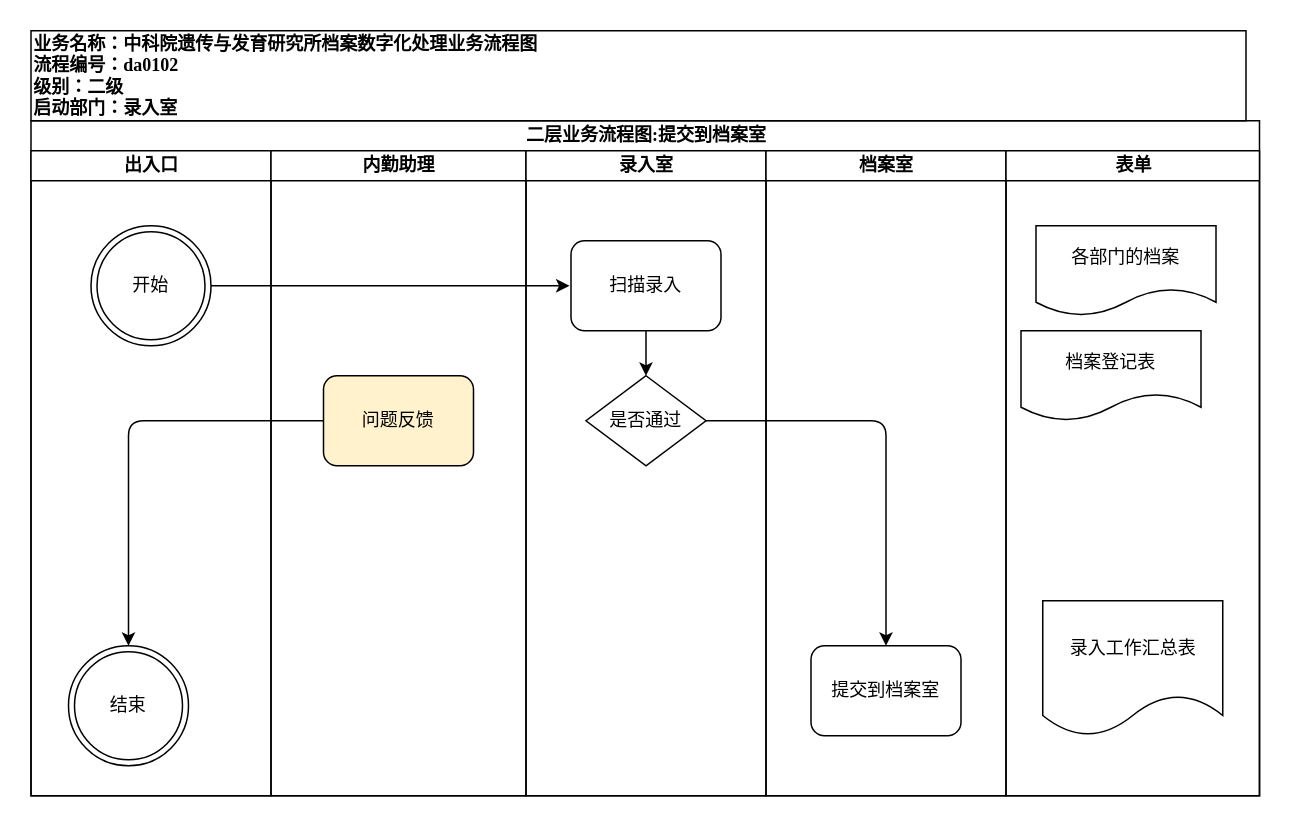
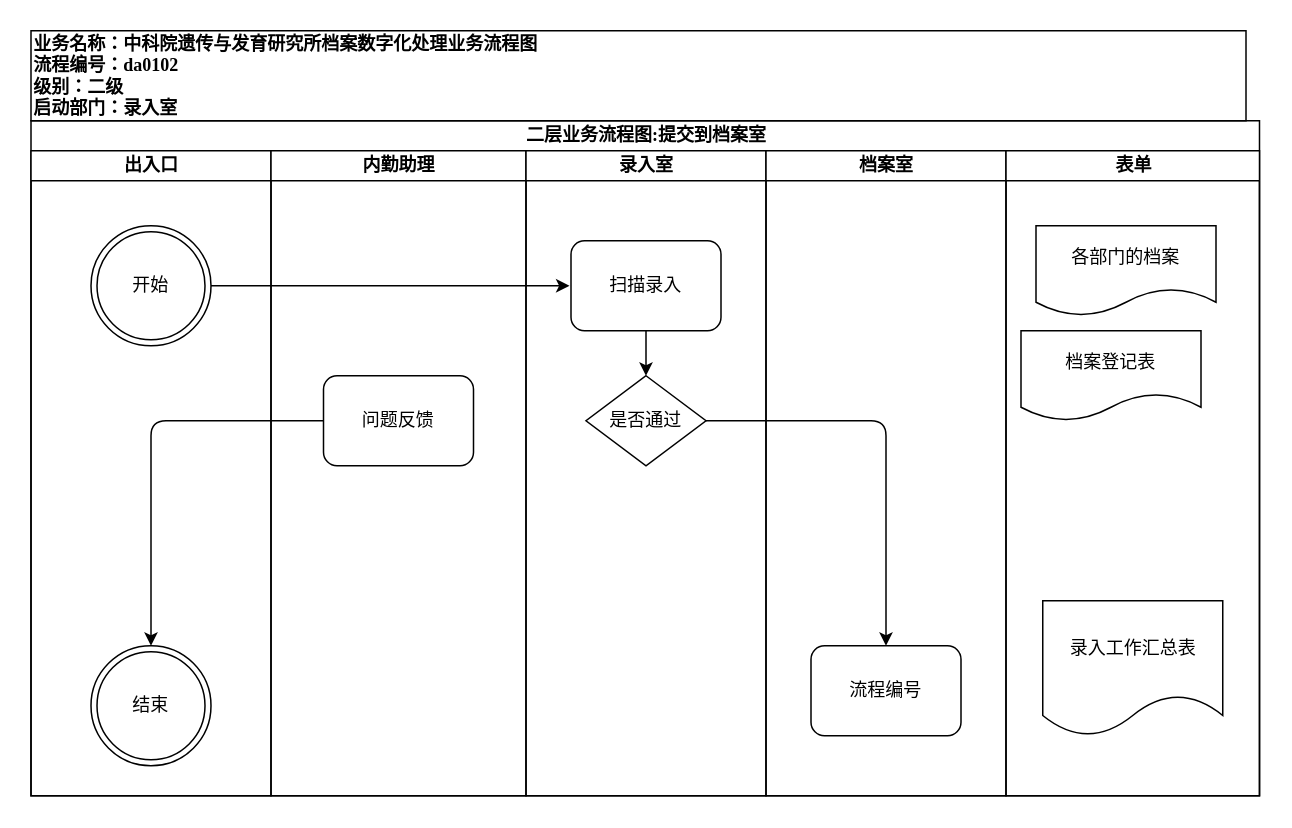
node "问题反馈": fillcolor #fff2cc -> #ffffff
node "提交到档案室": label "提交到档案室" -> "流程编号"
node "结束": moved (128, 706) -> (151, 706)
